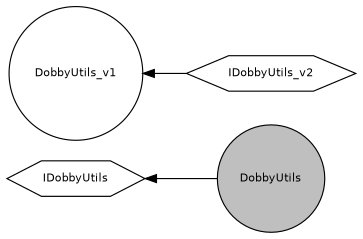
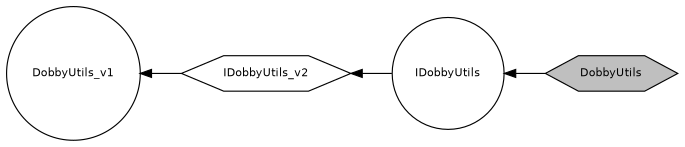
edge "IDobbyUtils" -> "IDobbyUtils_v2": added
node "IDobbyUtils": shape hexagon -> circle
node "DobbyUtils": shape circle -> hexagon
